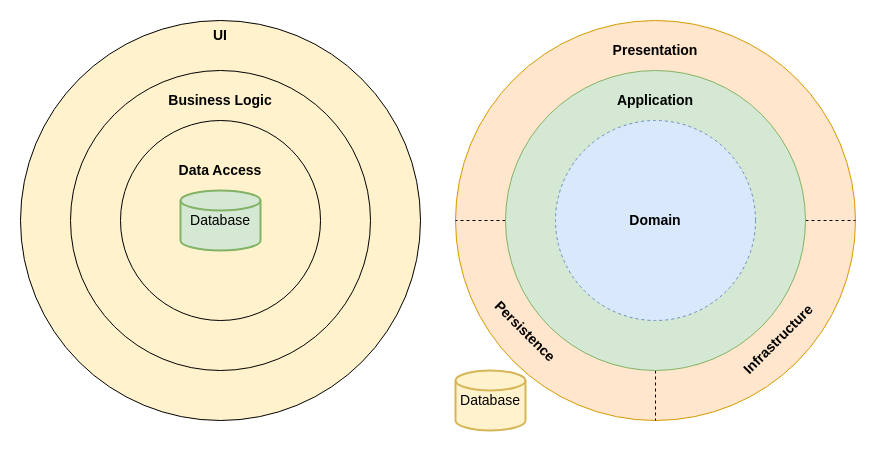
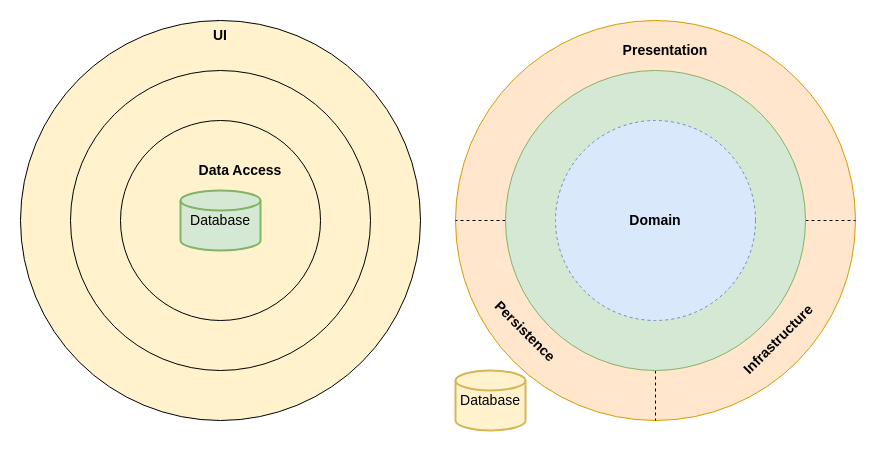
node "Presentation": moved (656, 51) -> (666, 51)
node "Business Logic": removed
node "Application": removed
node "Data Access": moved (221, 171) -> (241, 171)
